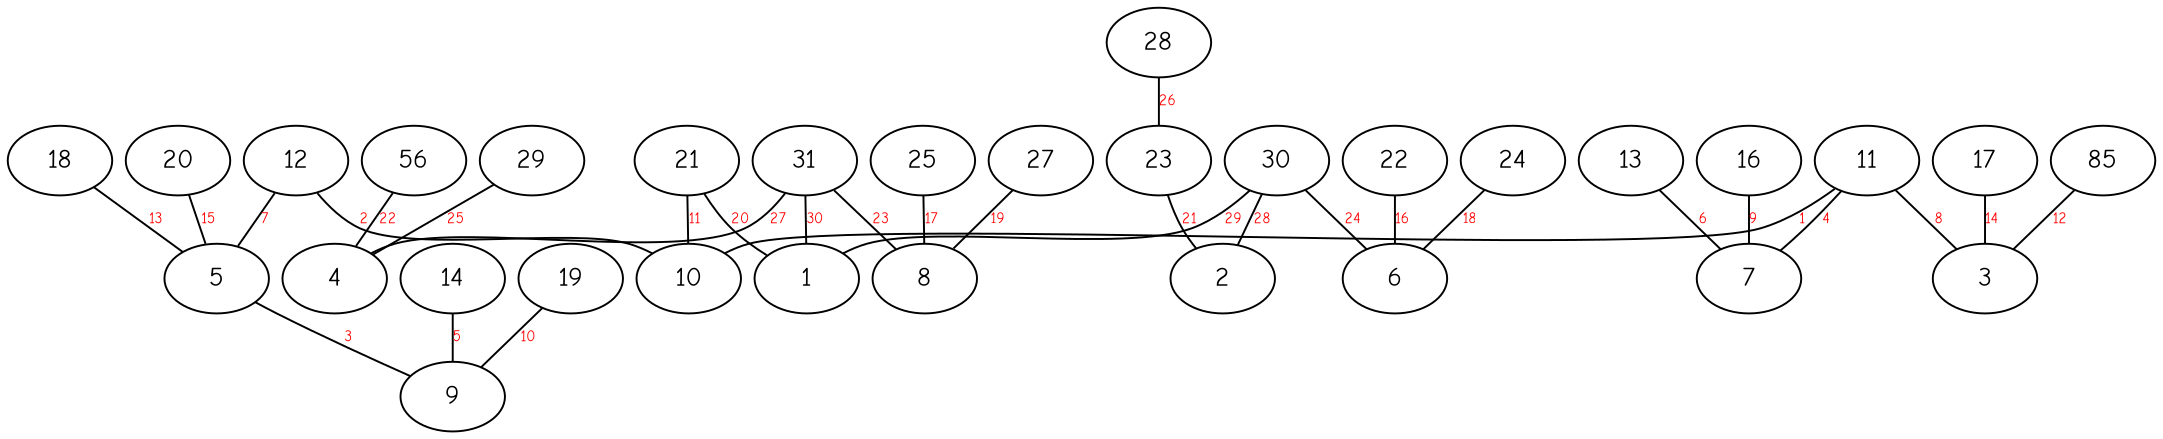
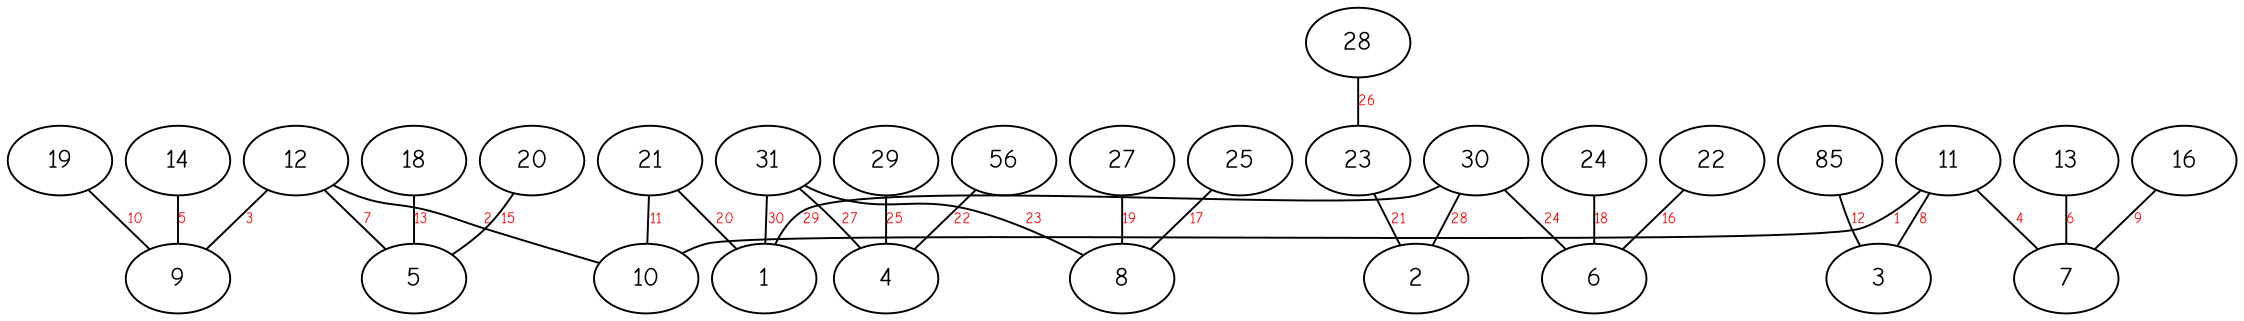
node "17": removed
edge "5" -- "9": now "12" -- "9"
